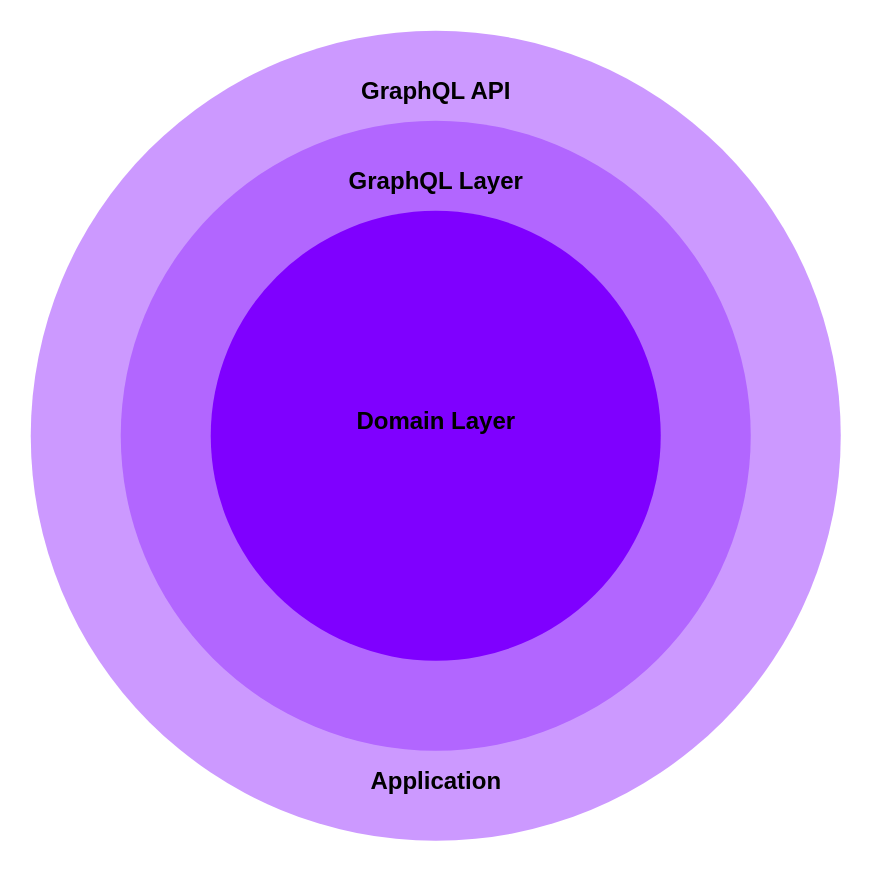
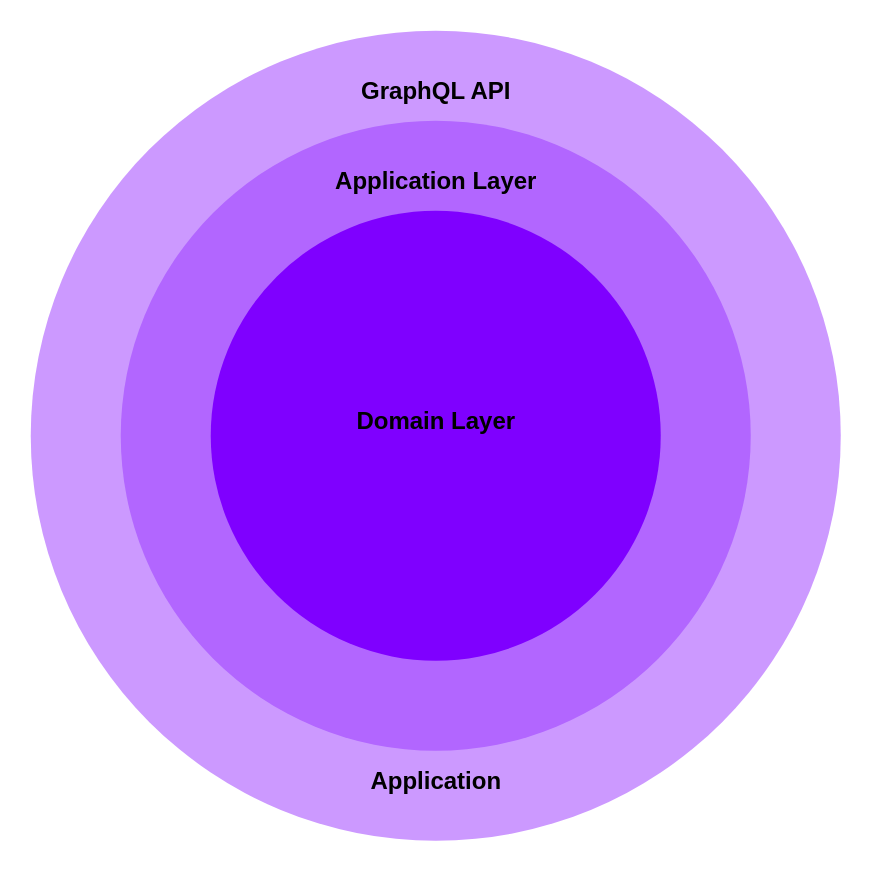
node "GraphQL Layer": label "GraphQL Layer" -> "Application Layer"
